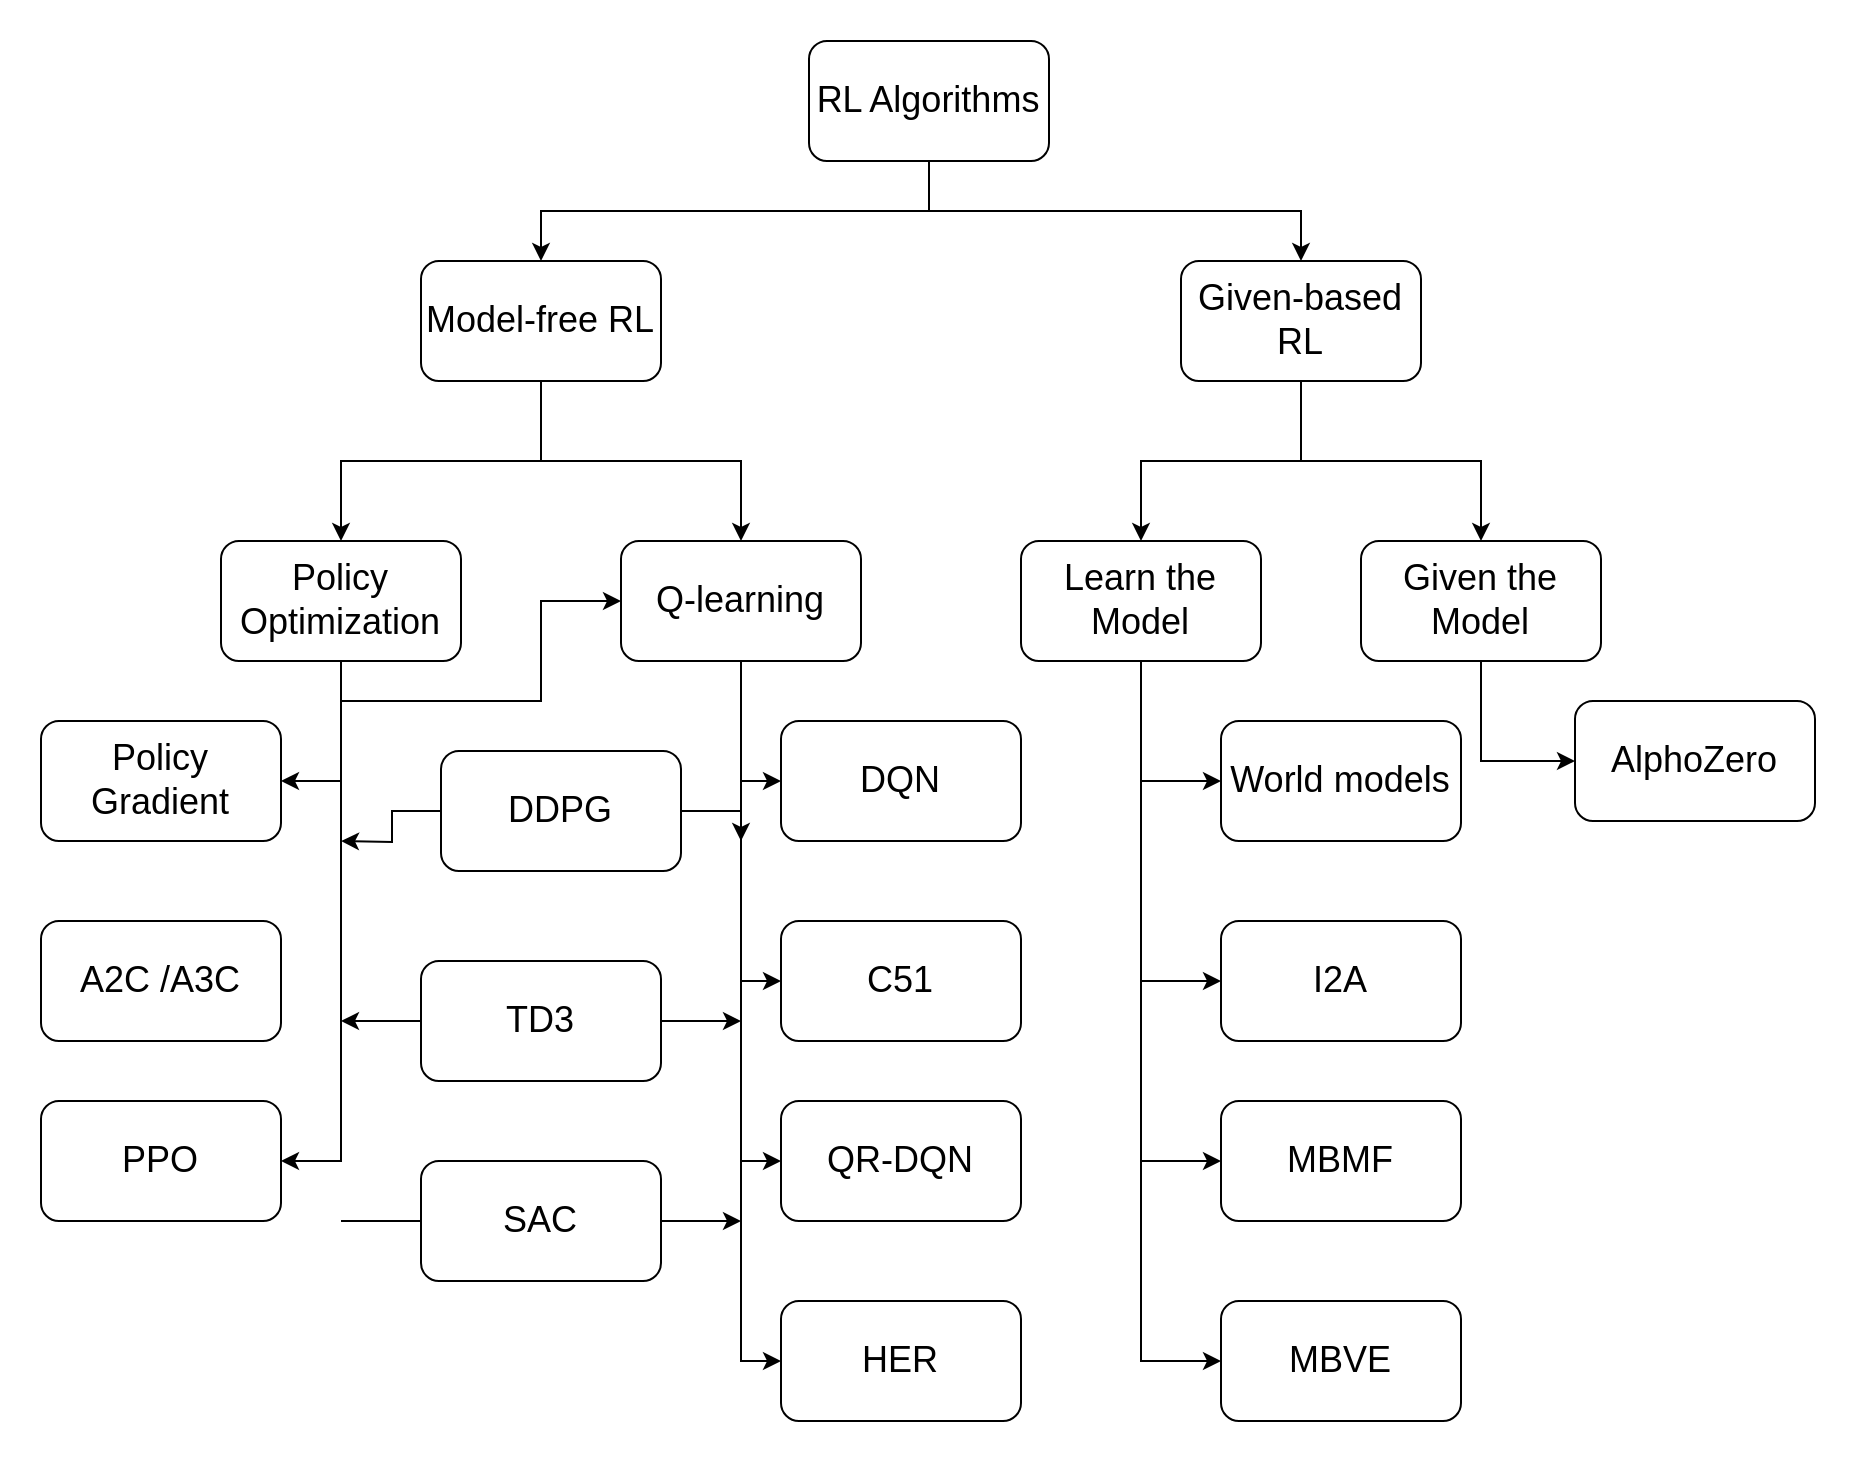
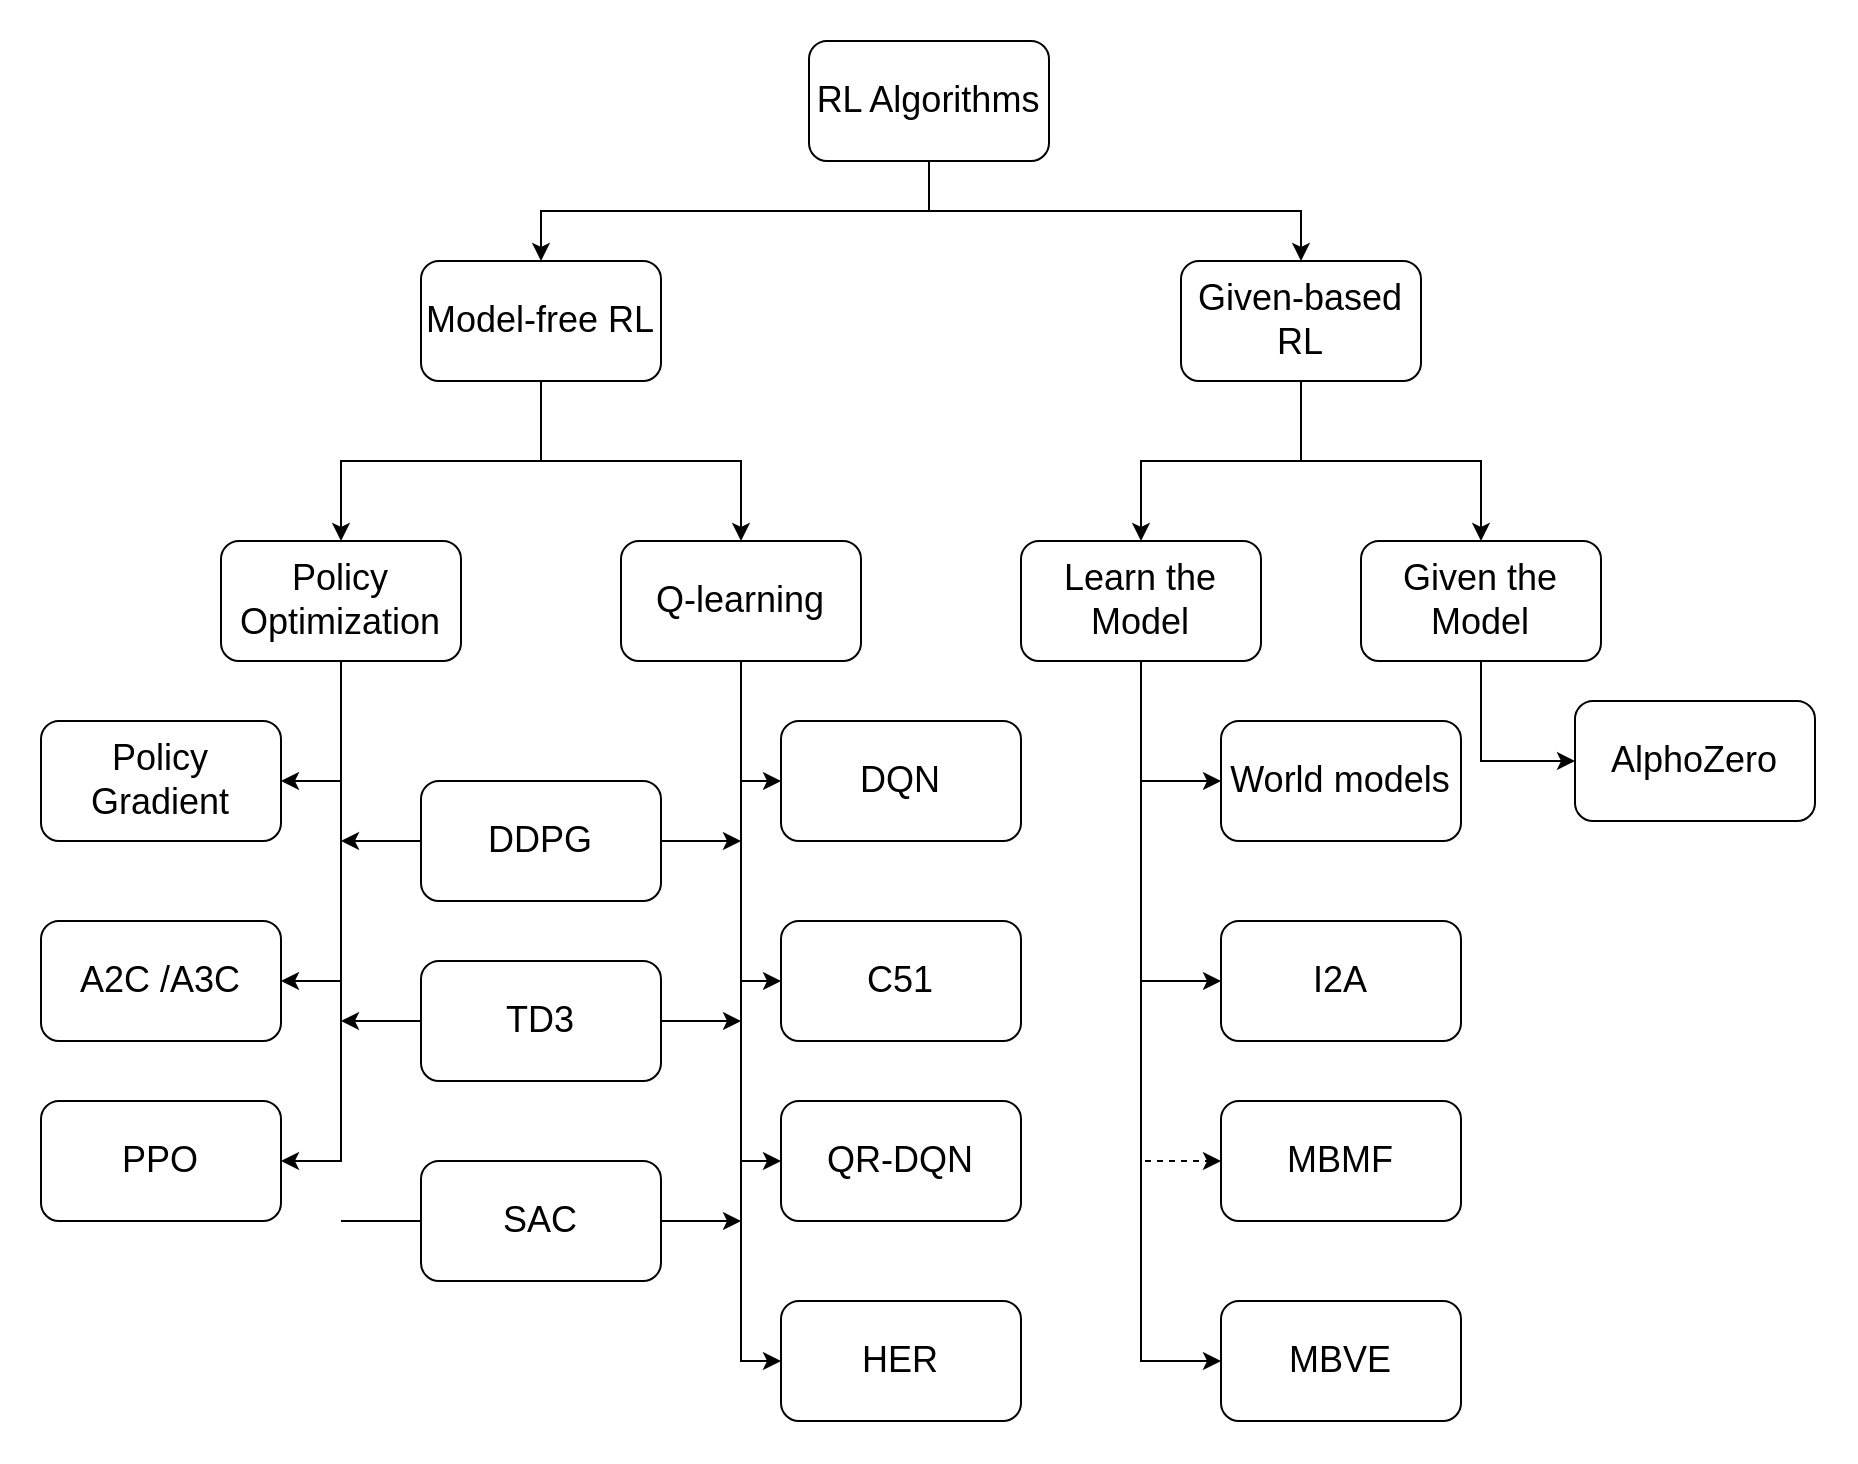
edge "Policy Optimization" -> "Q-learning": now "Policy Optimization" -> "A2C /A3C"
node "DDPG": moved (561, 811) -> (541, 841)
edge "Learn the Model" -> "MBMF": style solid -> dashed
